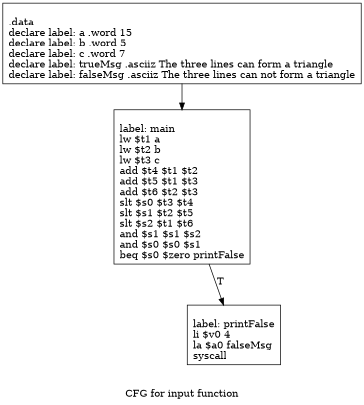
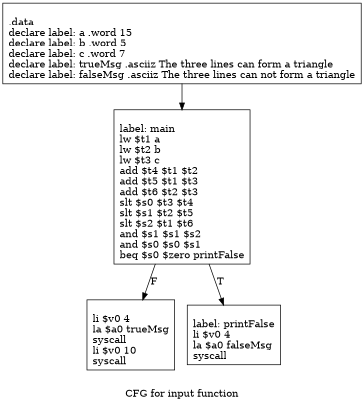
node "li $v0 4 la $a0 trueMsg syscall li $v0 10 syscall": added
